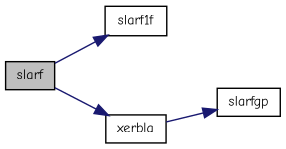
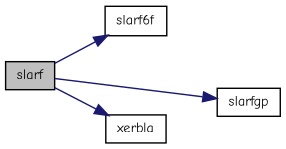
node "slarf1f": label "slarf1f" -> "slarf6f"
edge "xerbla" -> "slarfgp": now "slarf" -> "slarfgp"
